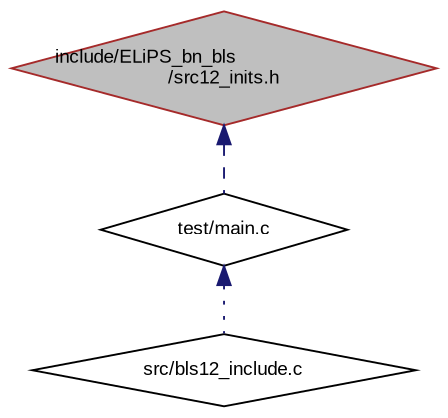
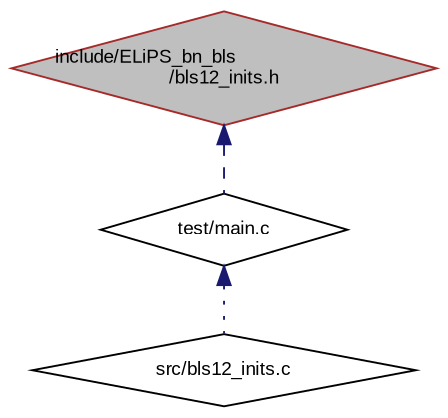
node "include/ELiPS_bn_bls /src12_inits.h": label "include/ELiPS_bn_bls /src12_inits.h" -> "include/ELiPS_bn_bls /bls12_inits.h"
node "src/bls12_include.c": label "src/bls12_include.c" -> "src/bls12_inits.c"
